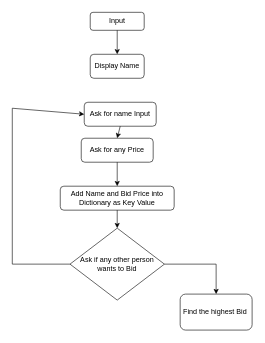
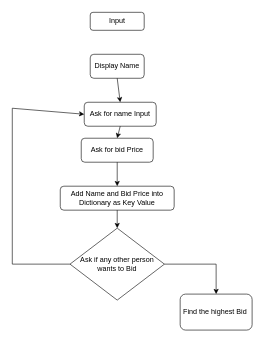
edge "Input" -> "Display Name": removed
edge "Display Name" -> "Ask for name Input": added
node "Ask for any Price": label "Ask for any Price" -> "Ask for bid Price"
